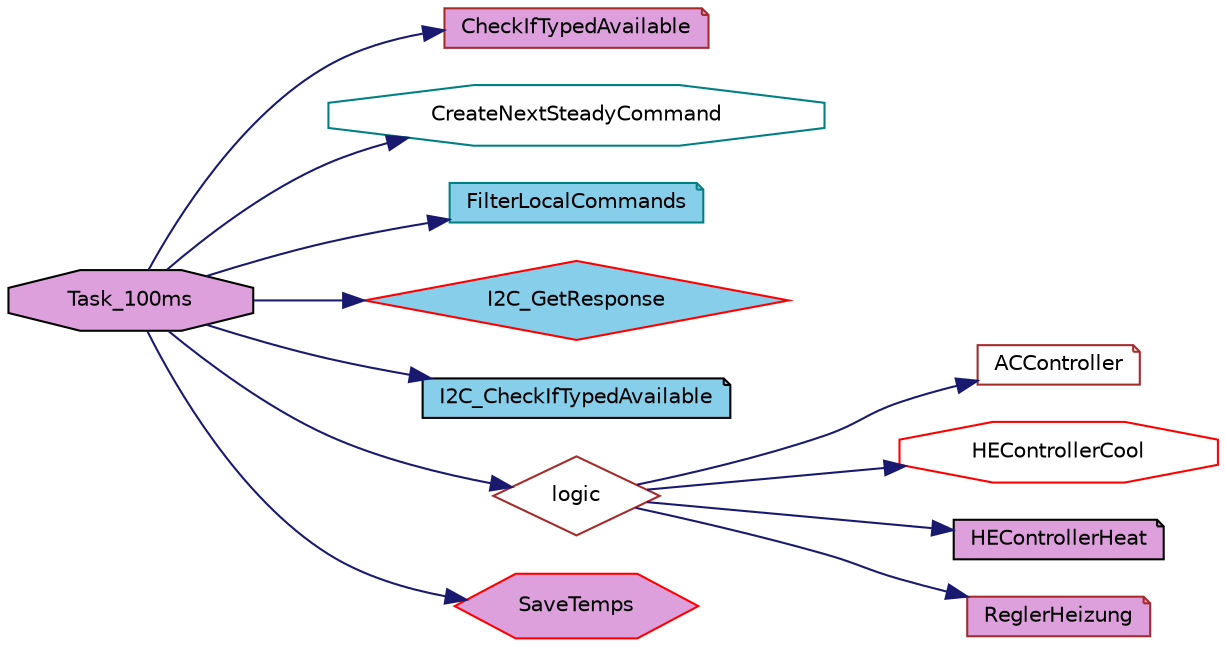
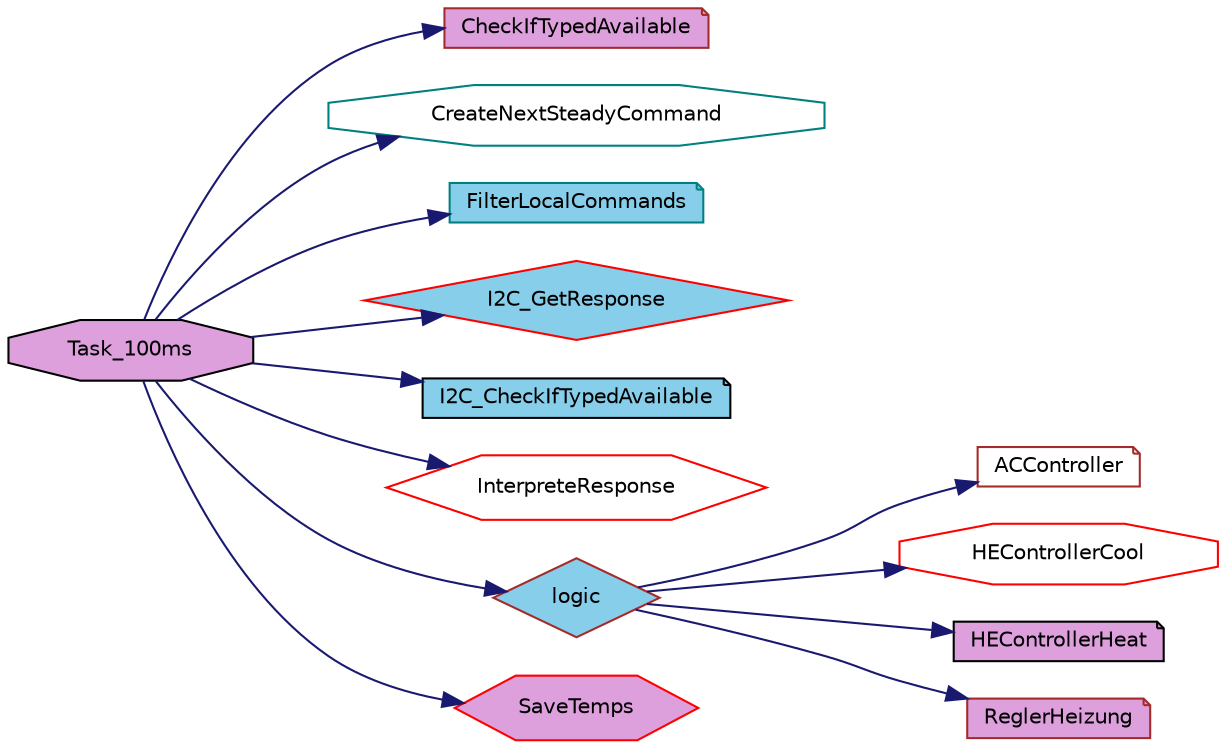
node "InterpreteResponse": added
node "logic": fillcolor white -> skyblue
